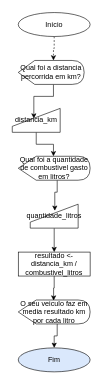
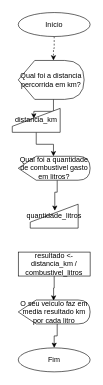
node "Qual foi a distancia percorrida em km?": size 66x24 -> 66x39
edge "quantidade_litros" -> "resultado <- distancia_km / combustivel_litros": removed
node "Fim": fillcolor #dae8fc -> #ffffff
